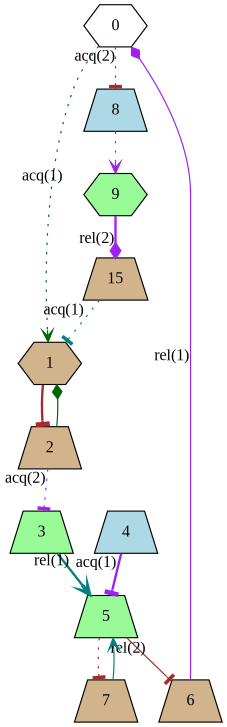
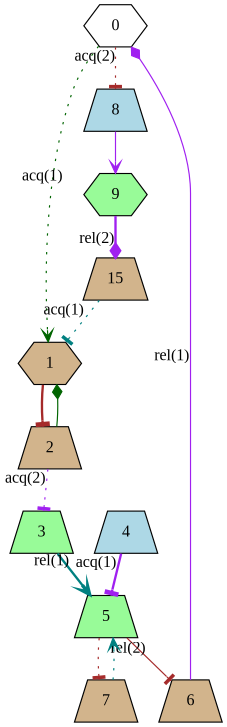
edge "8" -> "9": style dotted -> solid
edge "7" -> "5": style solid -> dotted
